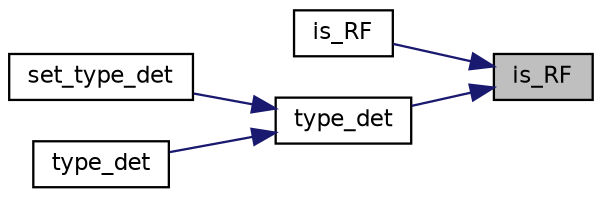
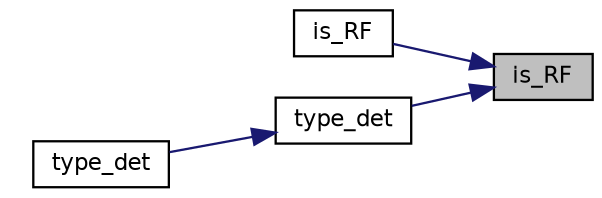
node "set_type_det": removed
